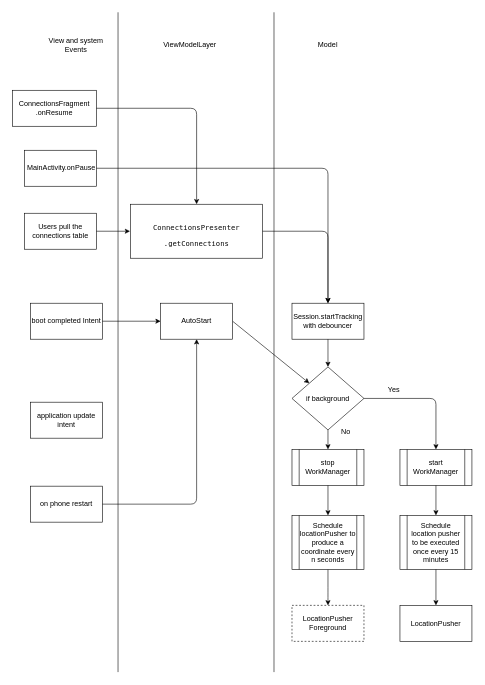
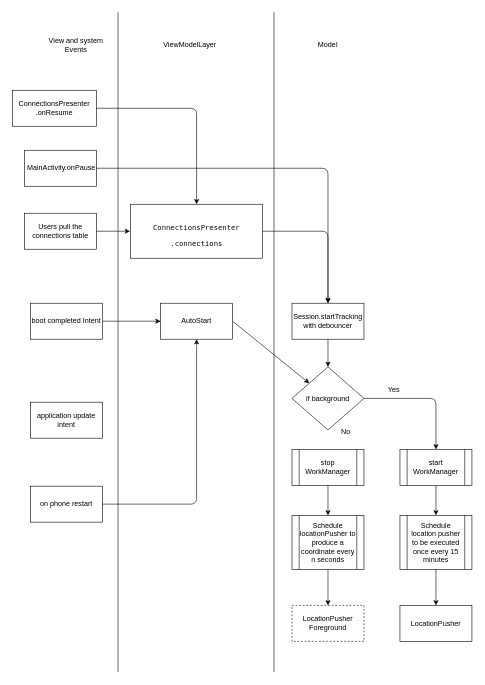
node "ConnectionsFragment .onResume": label "ConnectionsFragment .onResume" -> "ConnectionsPresenter .onResume"
node "ConnectionsPresenter.getConnections": label "ConnectionsPresenter.getConnections" -> "ConnectionsPresenter.connections"
edge "if background" -> "stop WorkManager": removed
